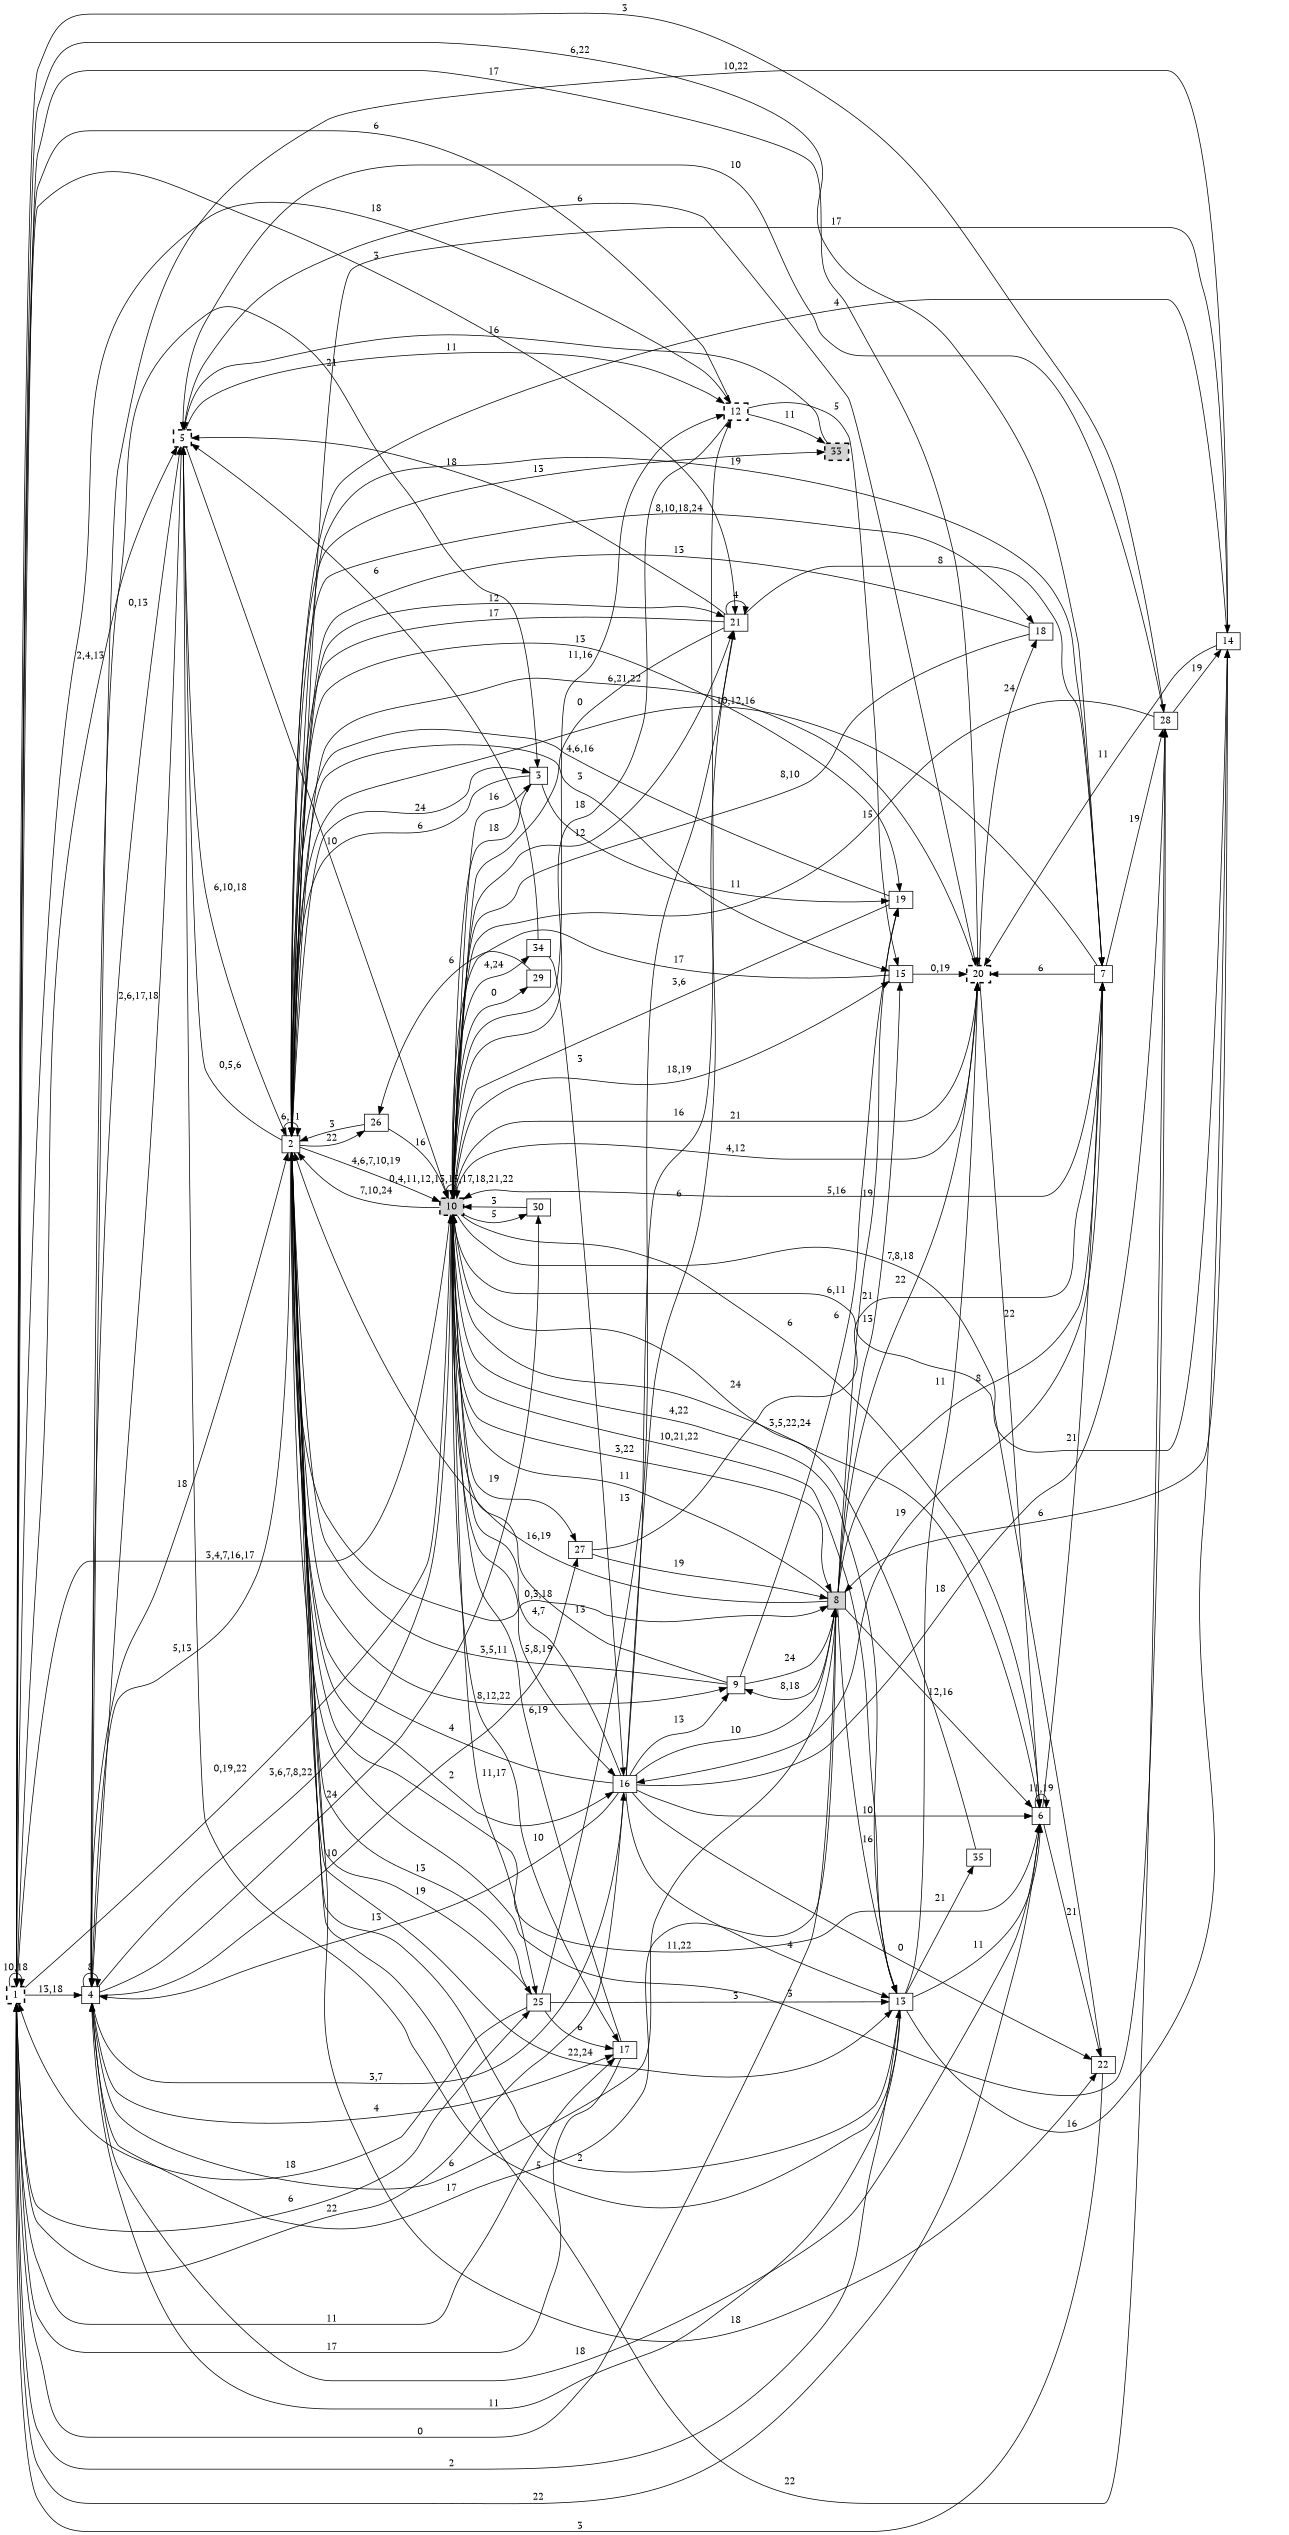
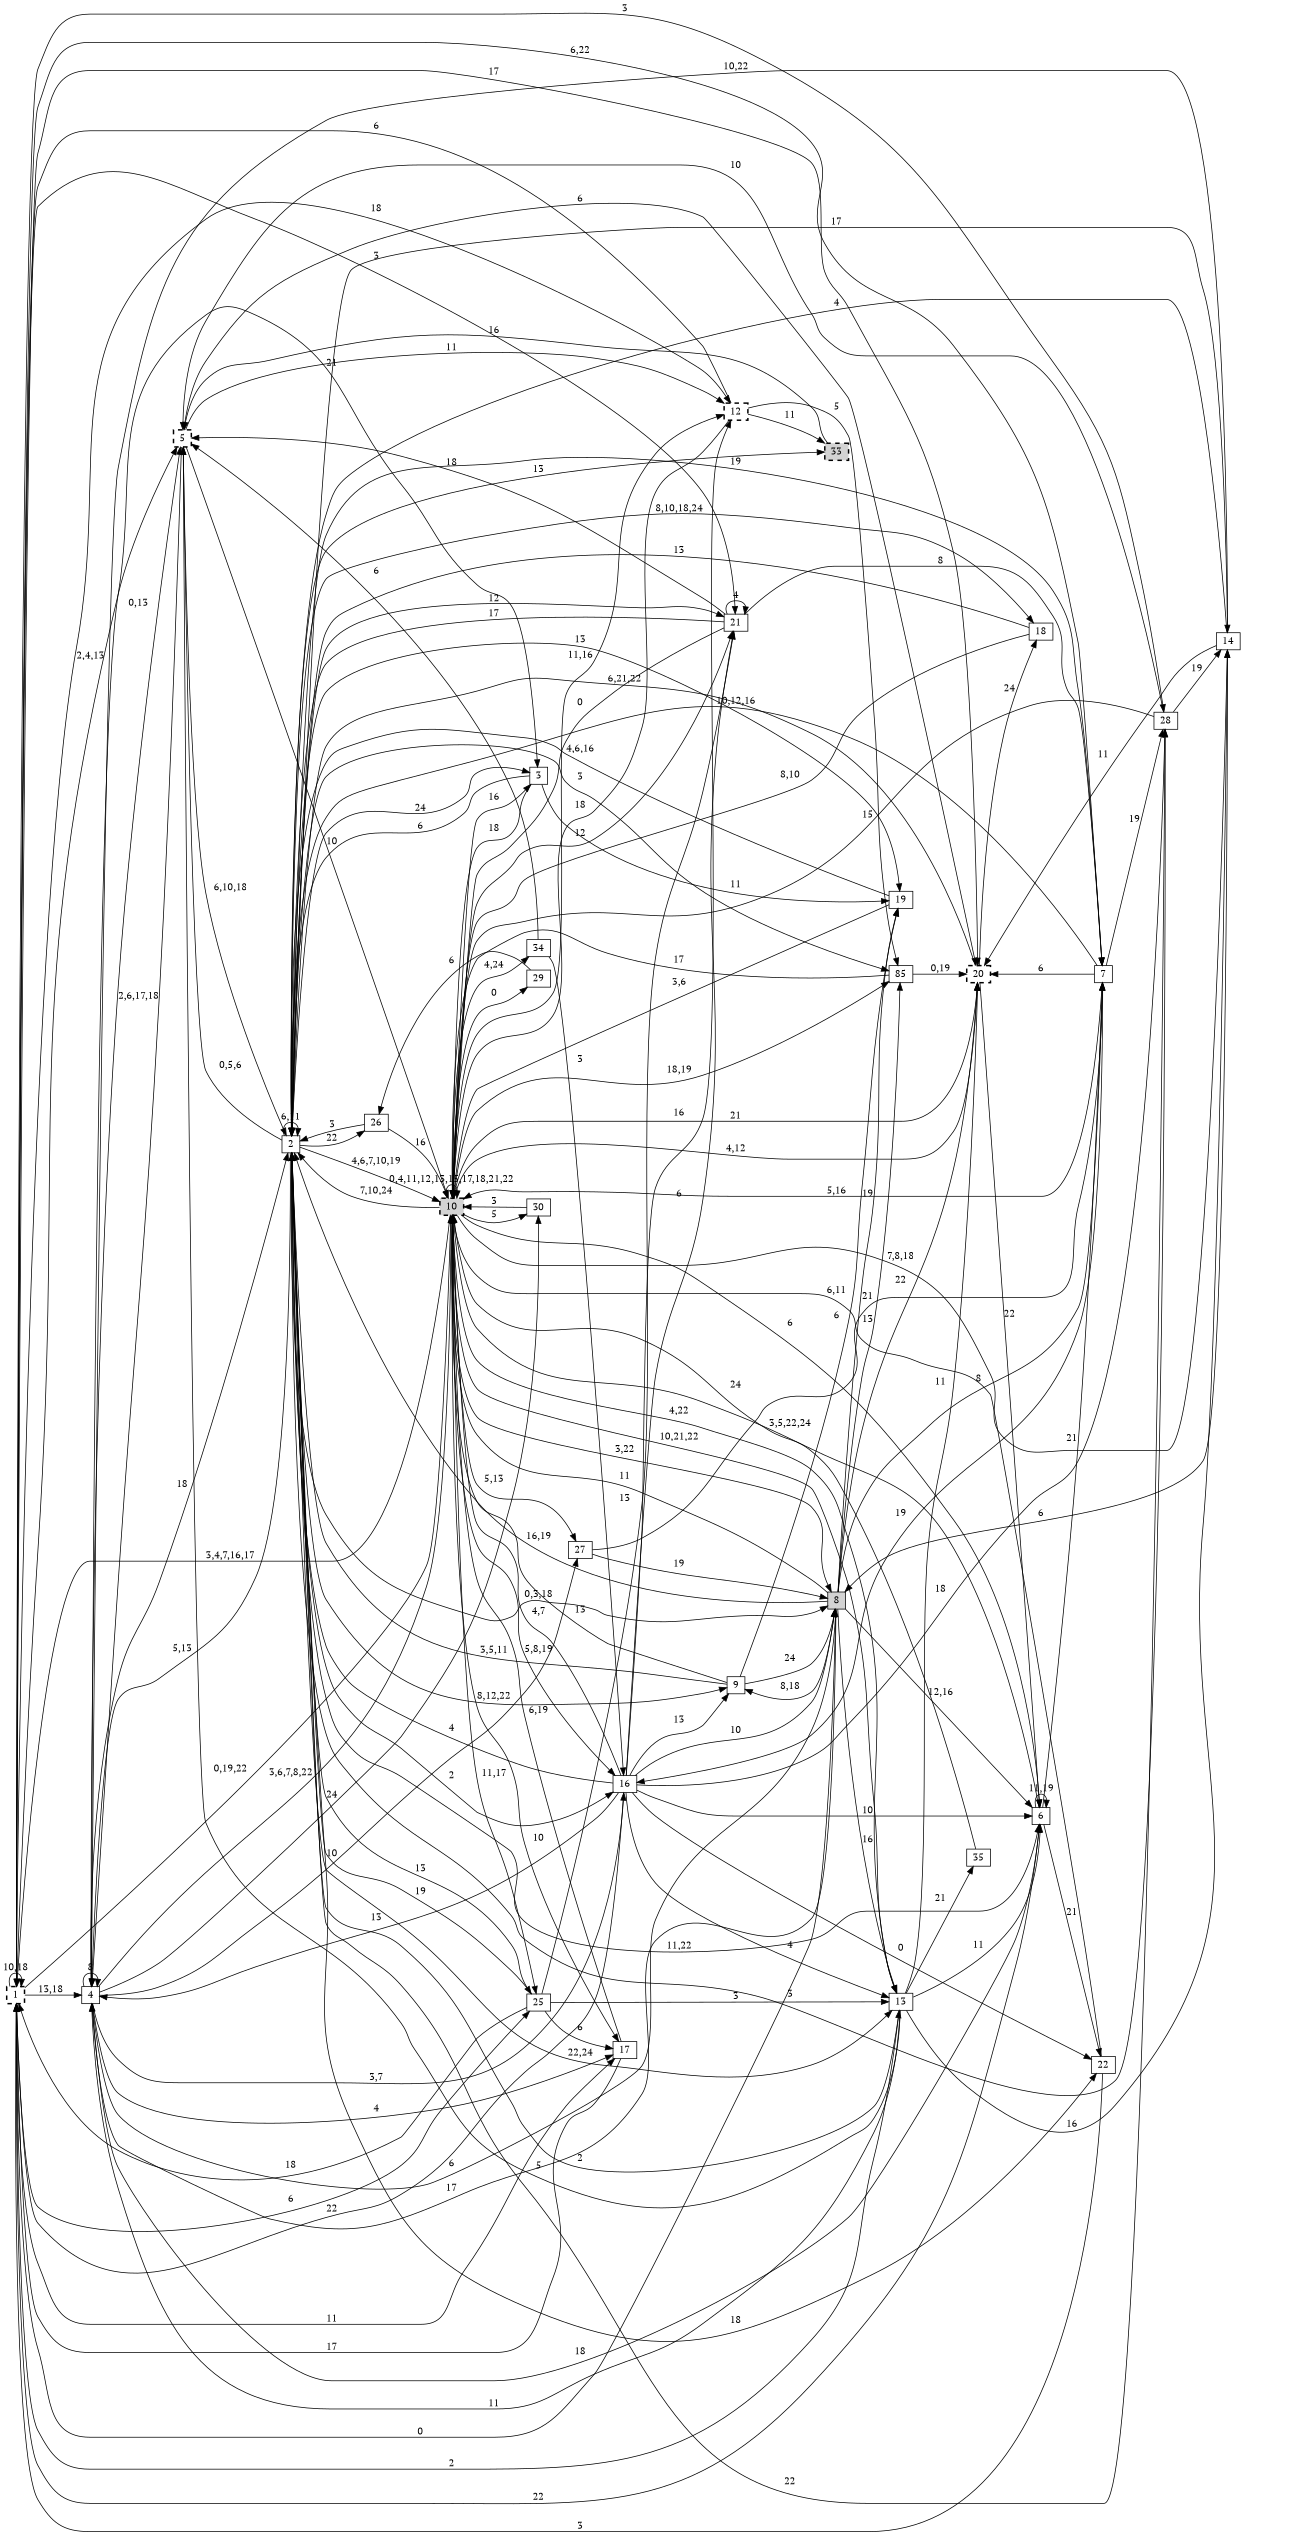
node "15": label "15" -> "85"
edge "10" -> "27": label "19" -> "5,13"
